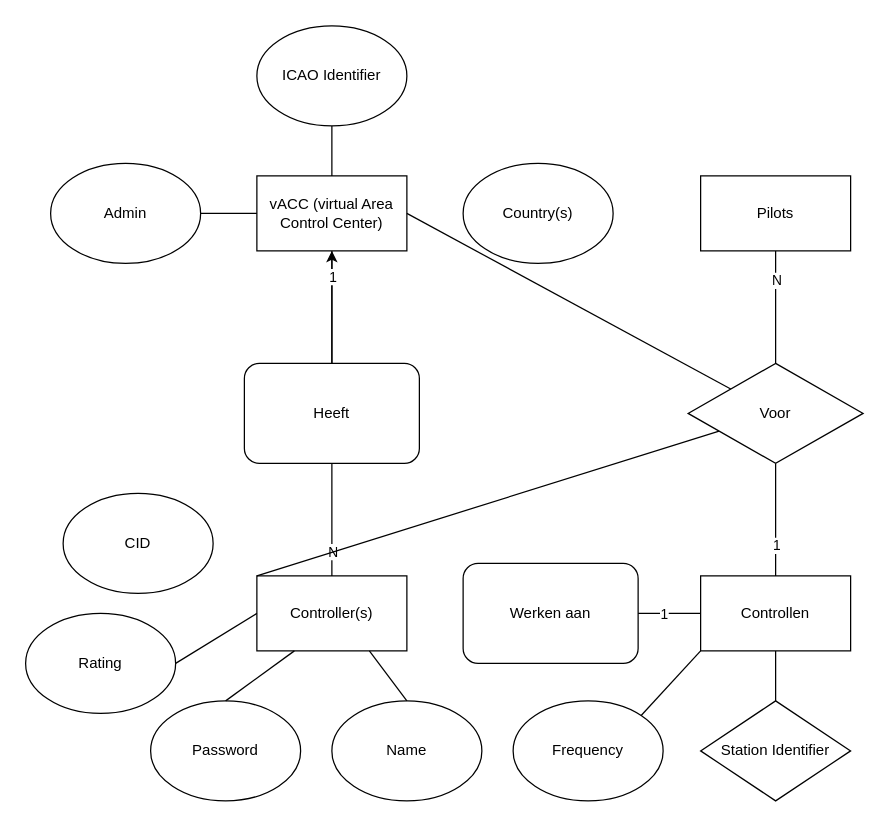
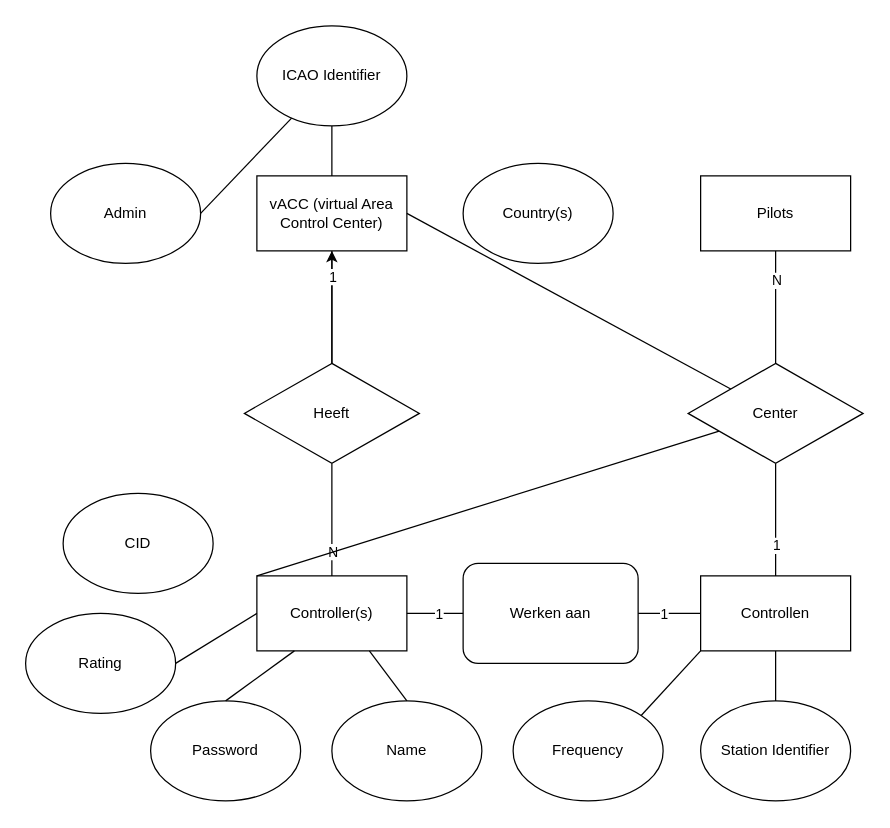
edge "Admin" -- "vACC (virtual Area Control Center)": now "Admin" -- "ICAO Identifier"
node "Heeft": shape rounded rectangle -> diamond
node "Voor": label "Voor" -> "Center"
edge "Controller(s)" -- "Werken aan": added, label "1"
node "Station Identifier": shape diamond -> ellipse
